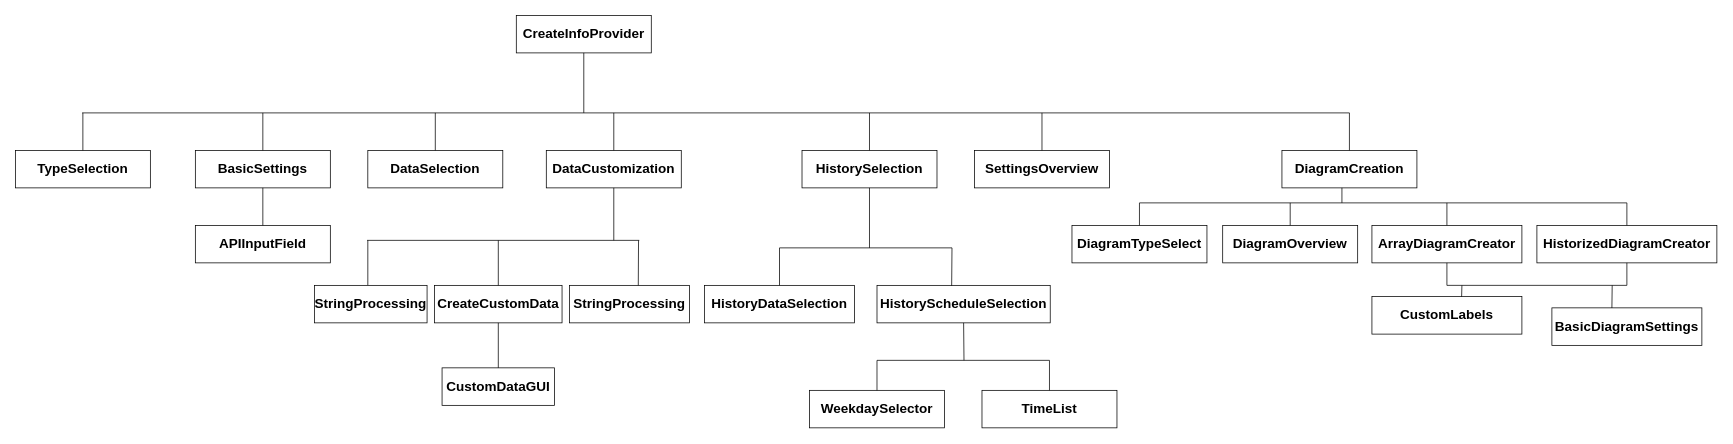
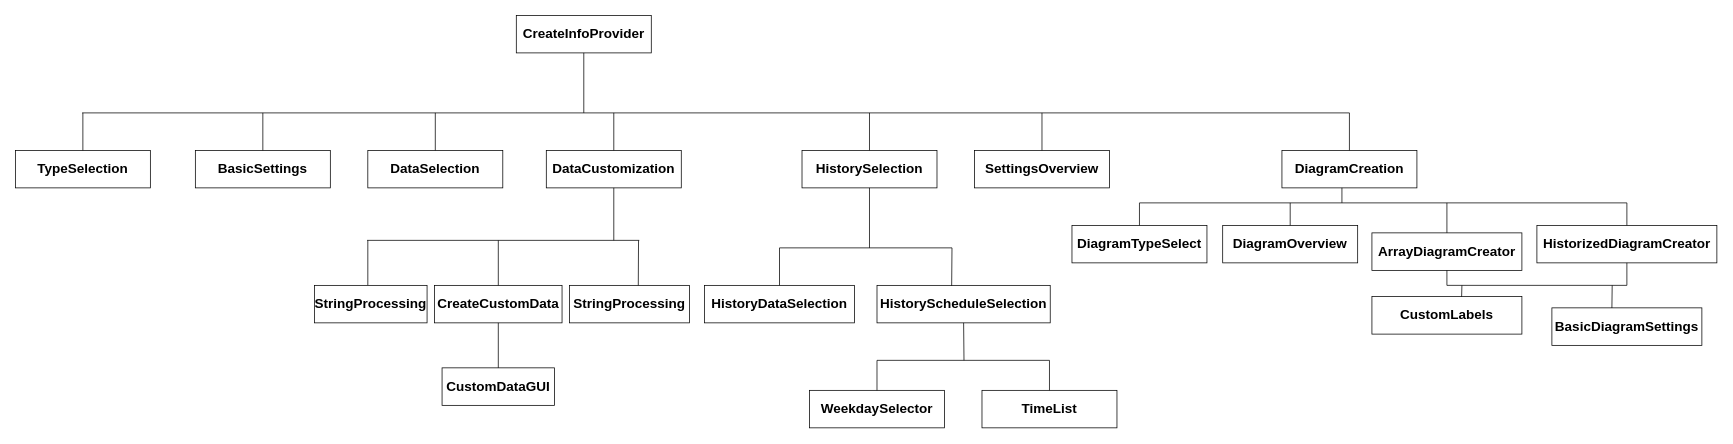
edge "BasicSettings" -- "APIInputField": removed
node "APIInputField": removed
node "ArrayDiagramCreator": moved (1447, 244) -> (1447, 252)
